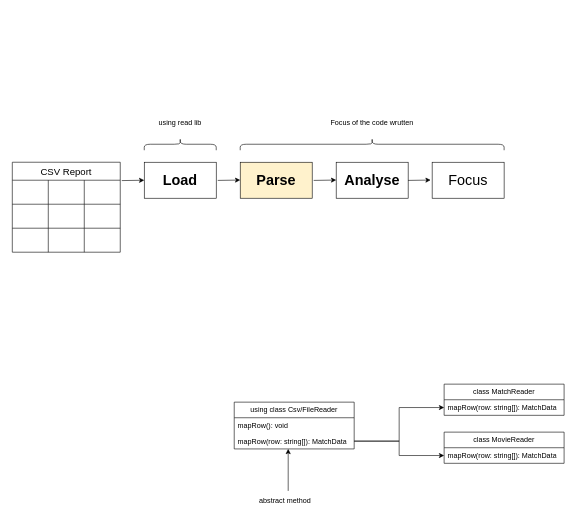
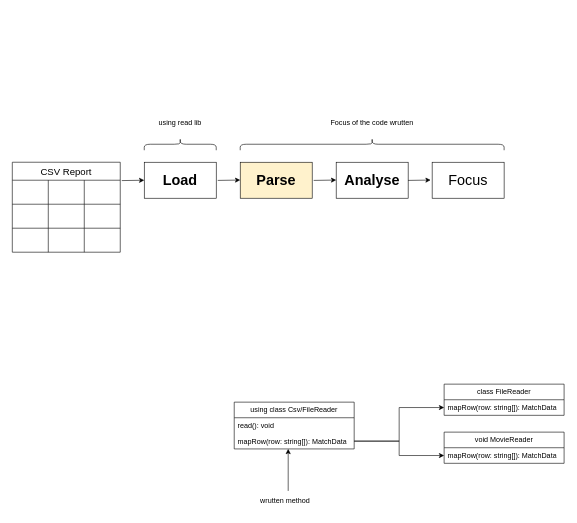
node "class MatchReader": label "class MatchReader" -> "class FileReader"
node "mapRow(): void": label "mapRow(): void" -> "read(): void"
node "class MovieReader": label "class MovieReader" -> "void MovieReader"
node "abstract method": label "abstract method" -> "wrutten method"
